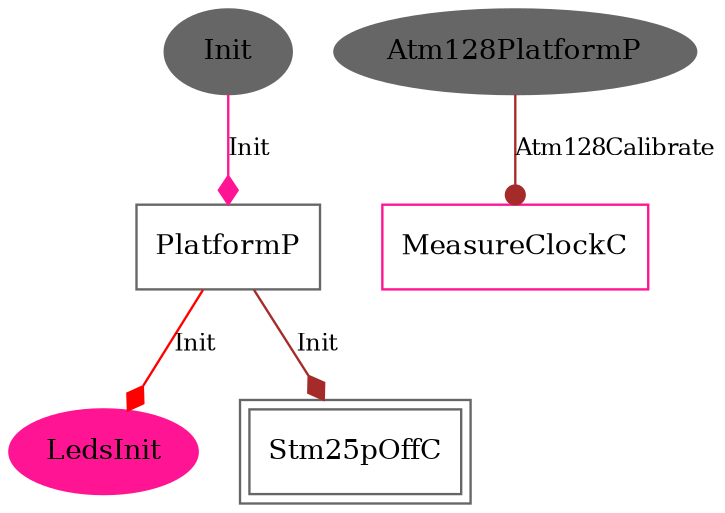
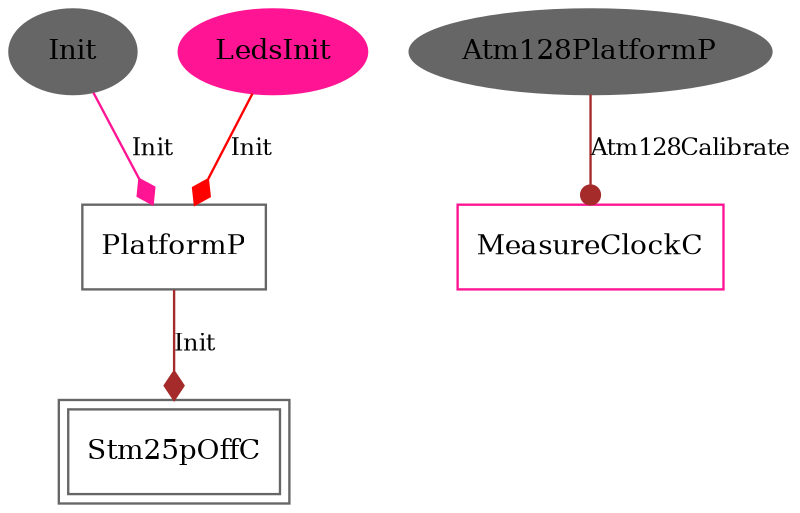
edge "PlatformP" -> "LedsInit": reversed
